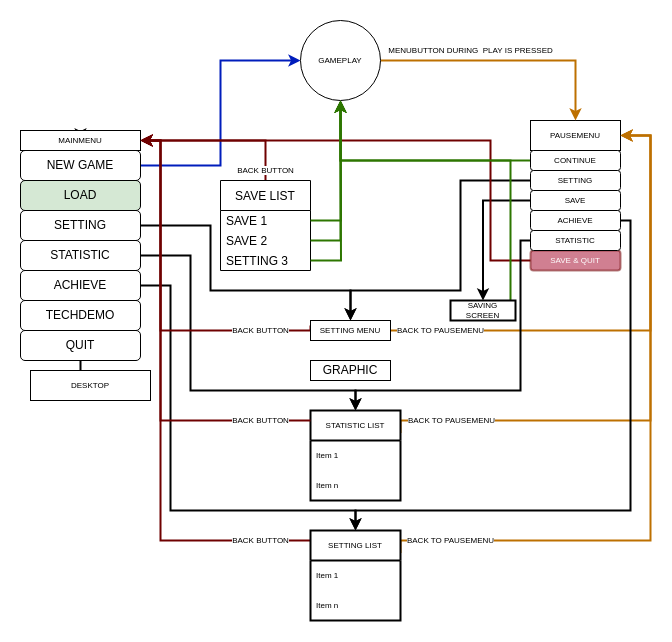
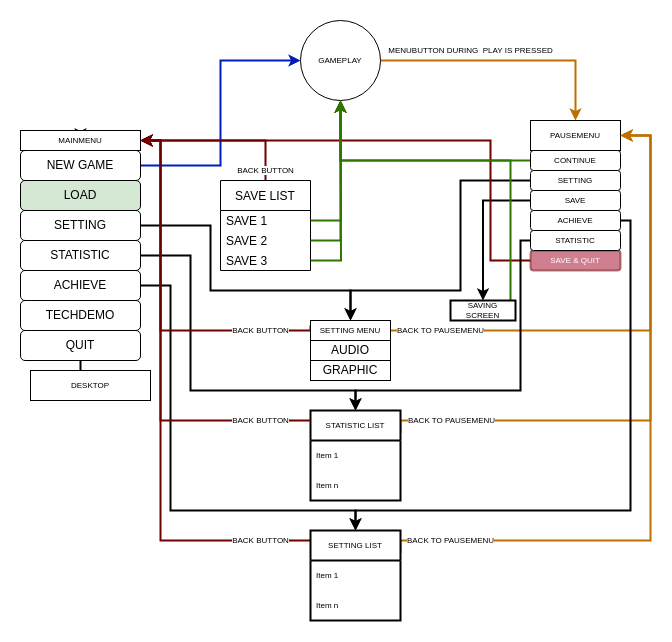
node "SETTING 3": label "SETTING 3" -> "SAVE 3"
edge "GRAPHIC" -> "AUDIO": added
node "AUDIO": added
